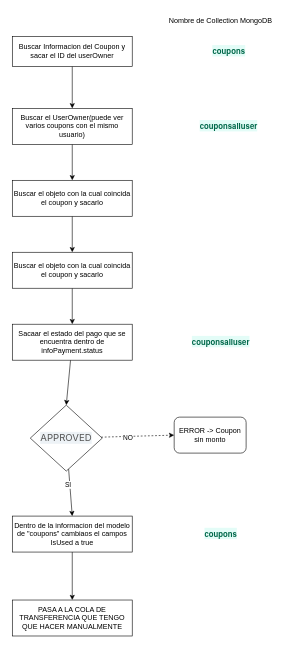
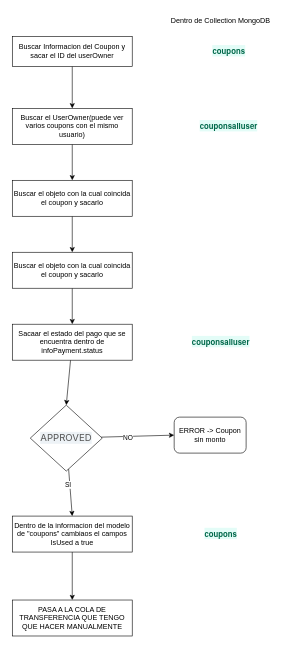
node "Nombre de Collection MongoDB": label "Nombre de Collection MongoDB" -> "Dentro de Collection MongoDB"
edge "APPROVED" -> "ERROR -> Coupon sin monto": style dashed -> solid
